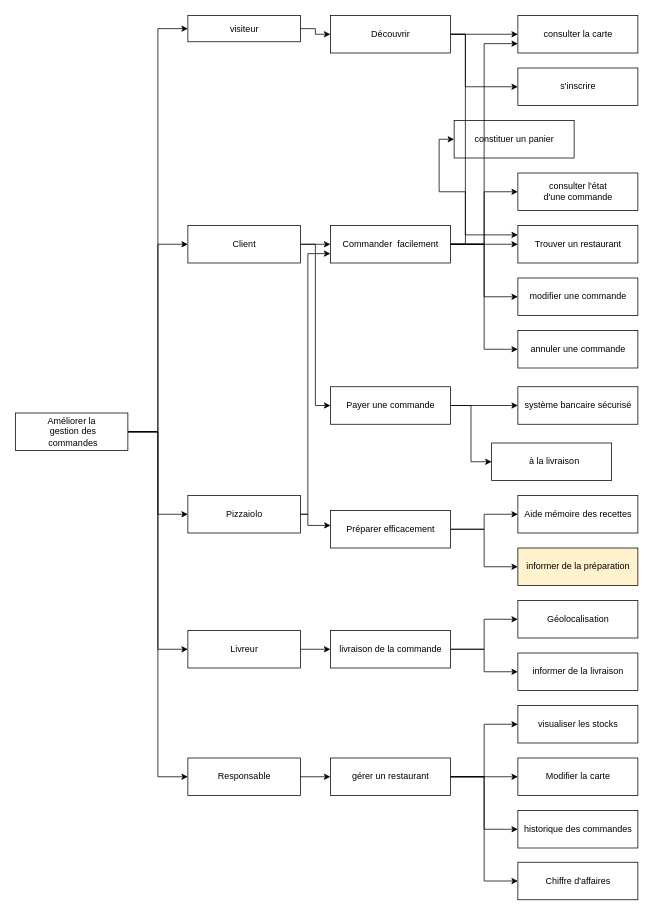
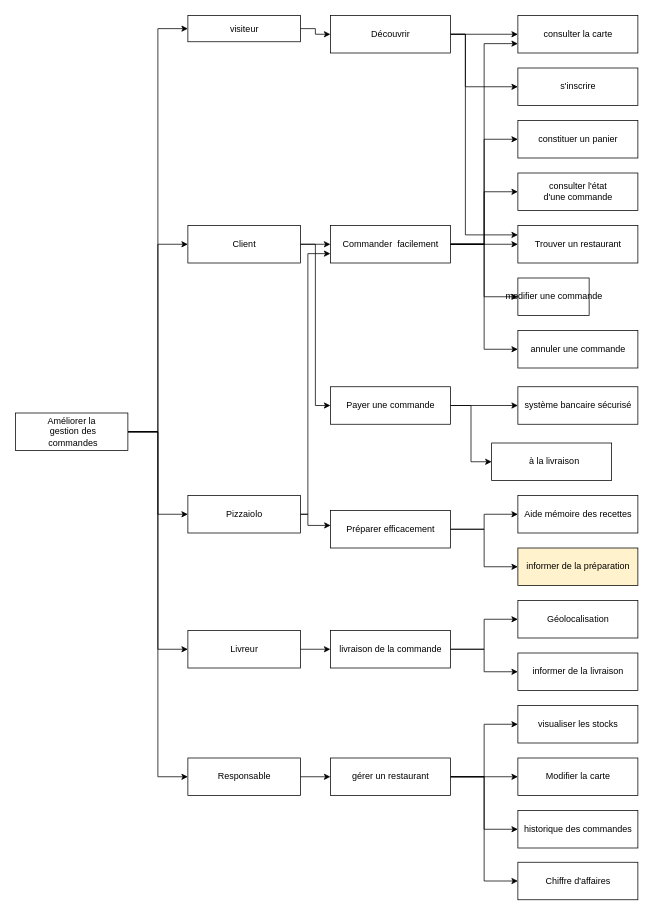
node "constituer un panier": moved (514, 139) -> (578, 139)
node "modifier une commande": size 120x38 -> 71x38
